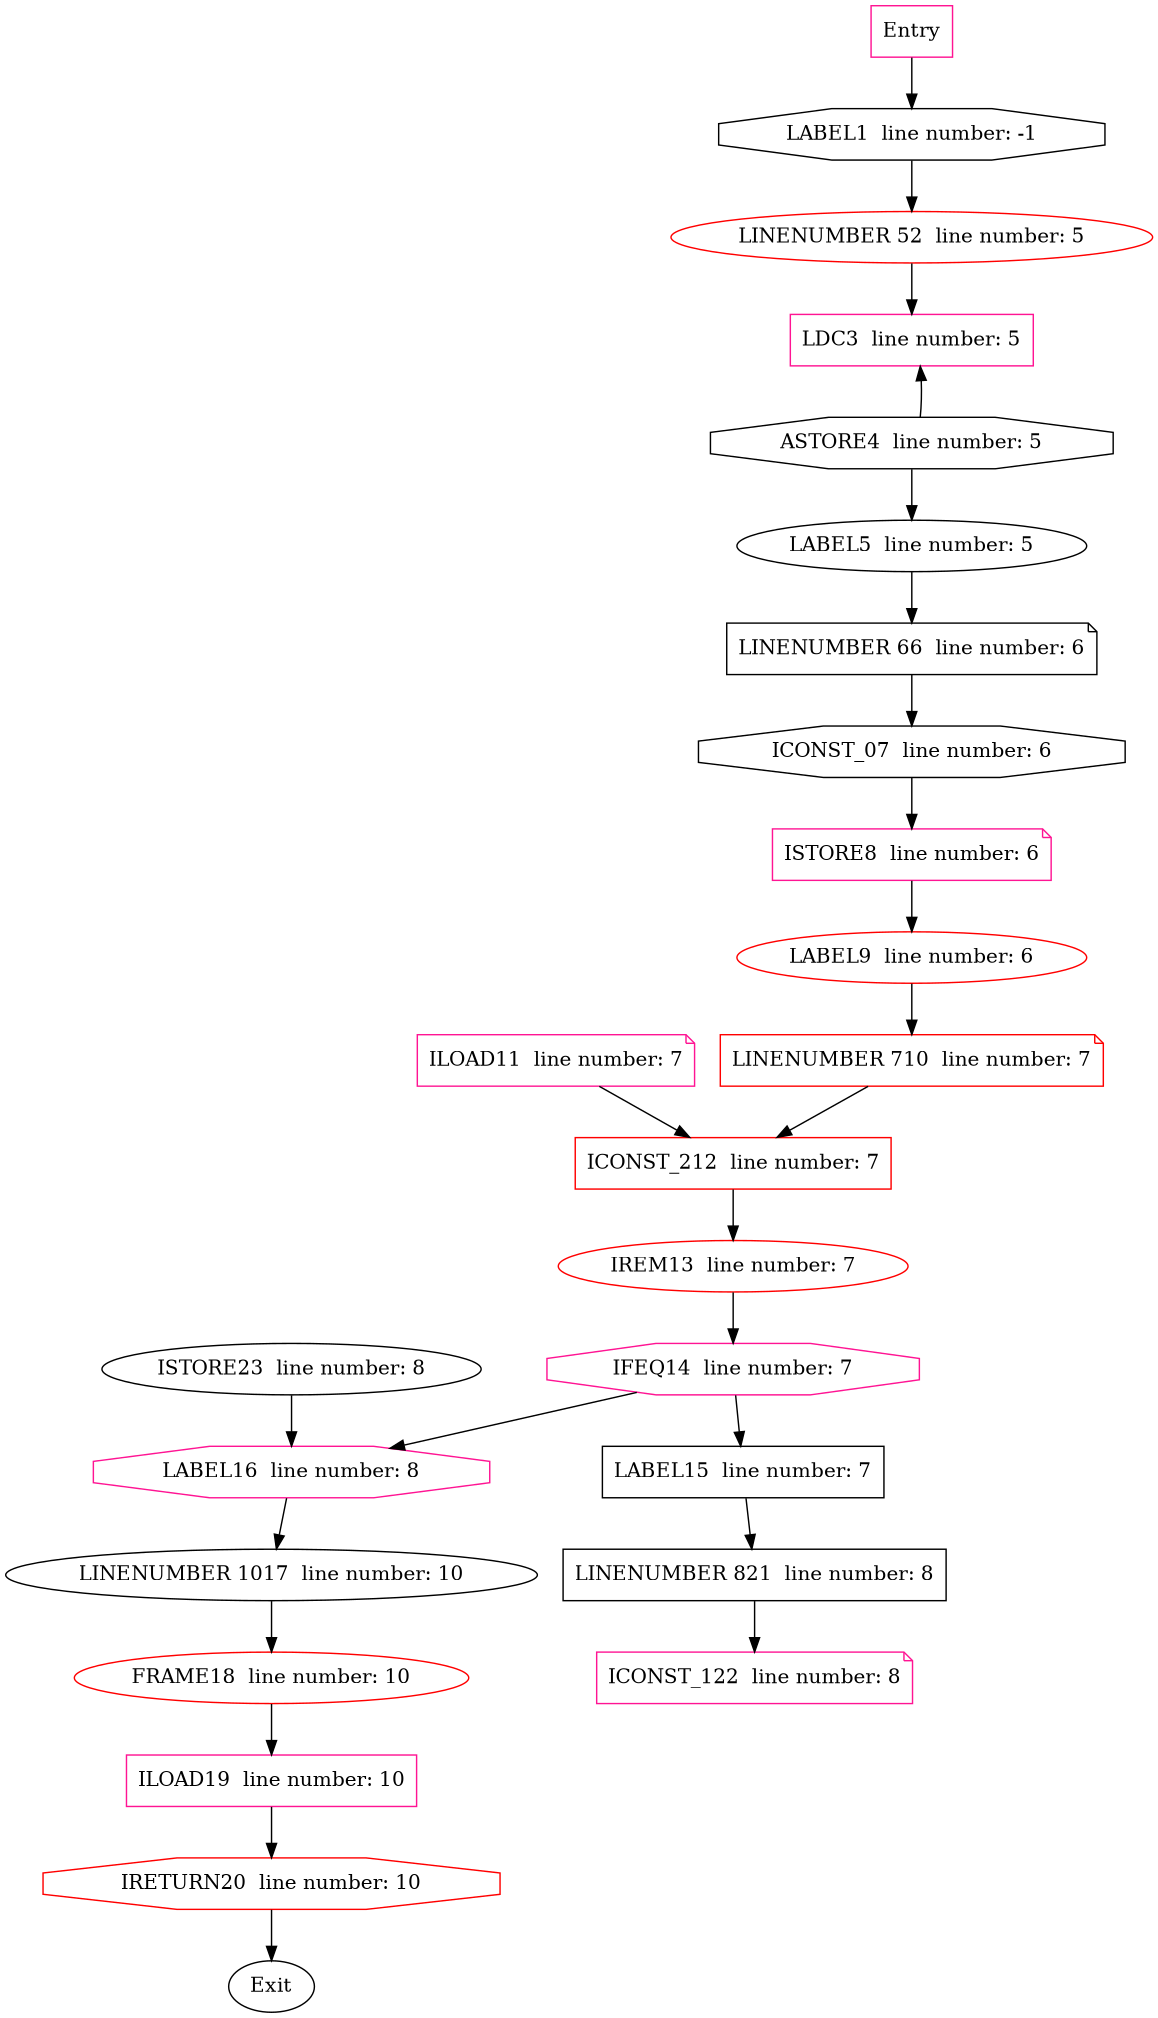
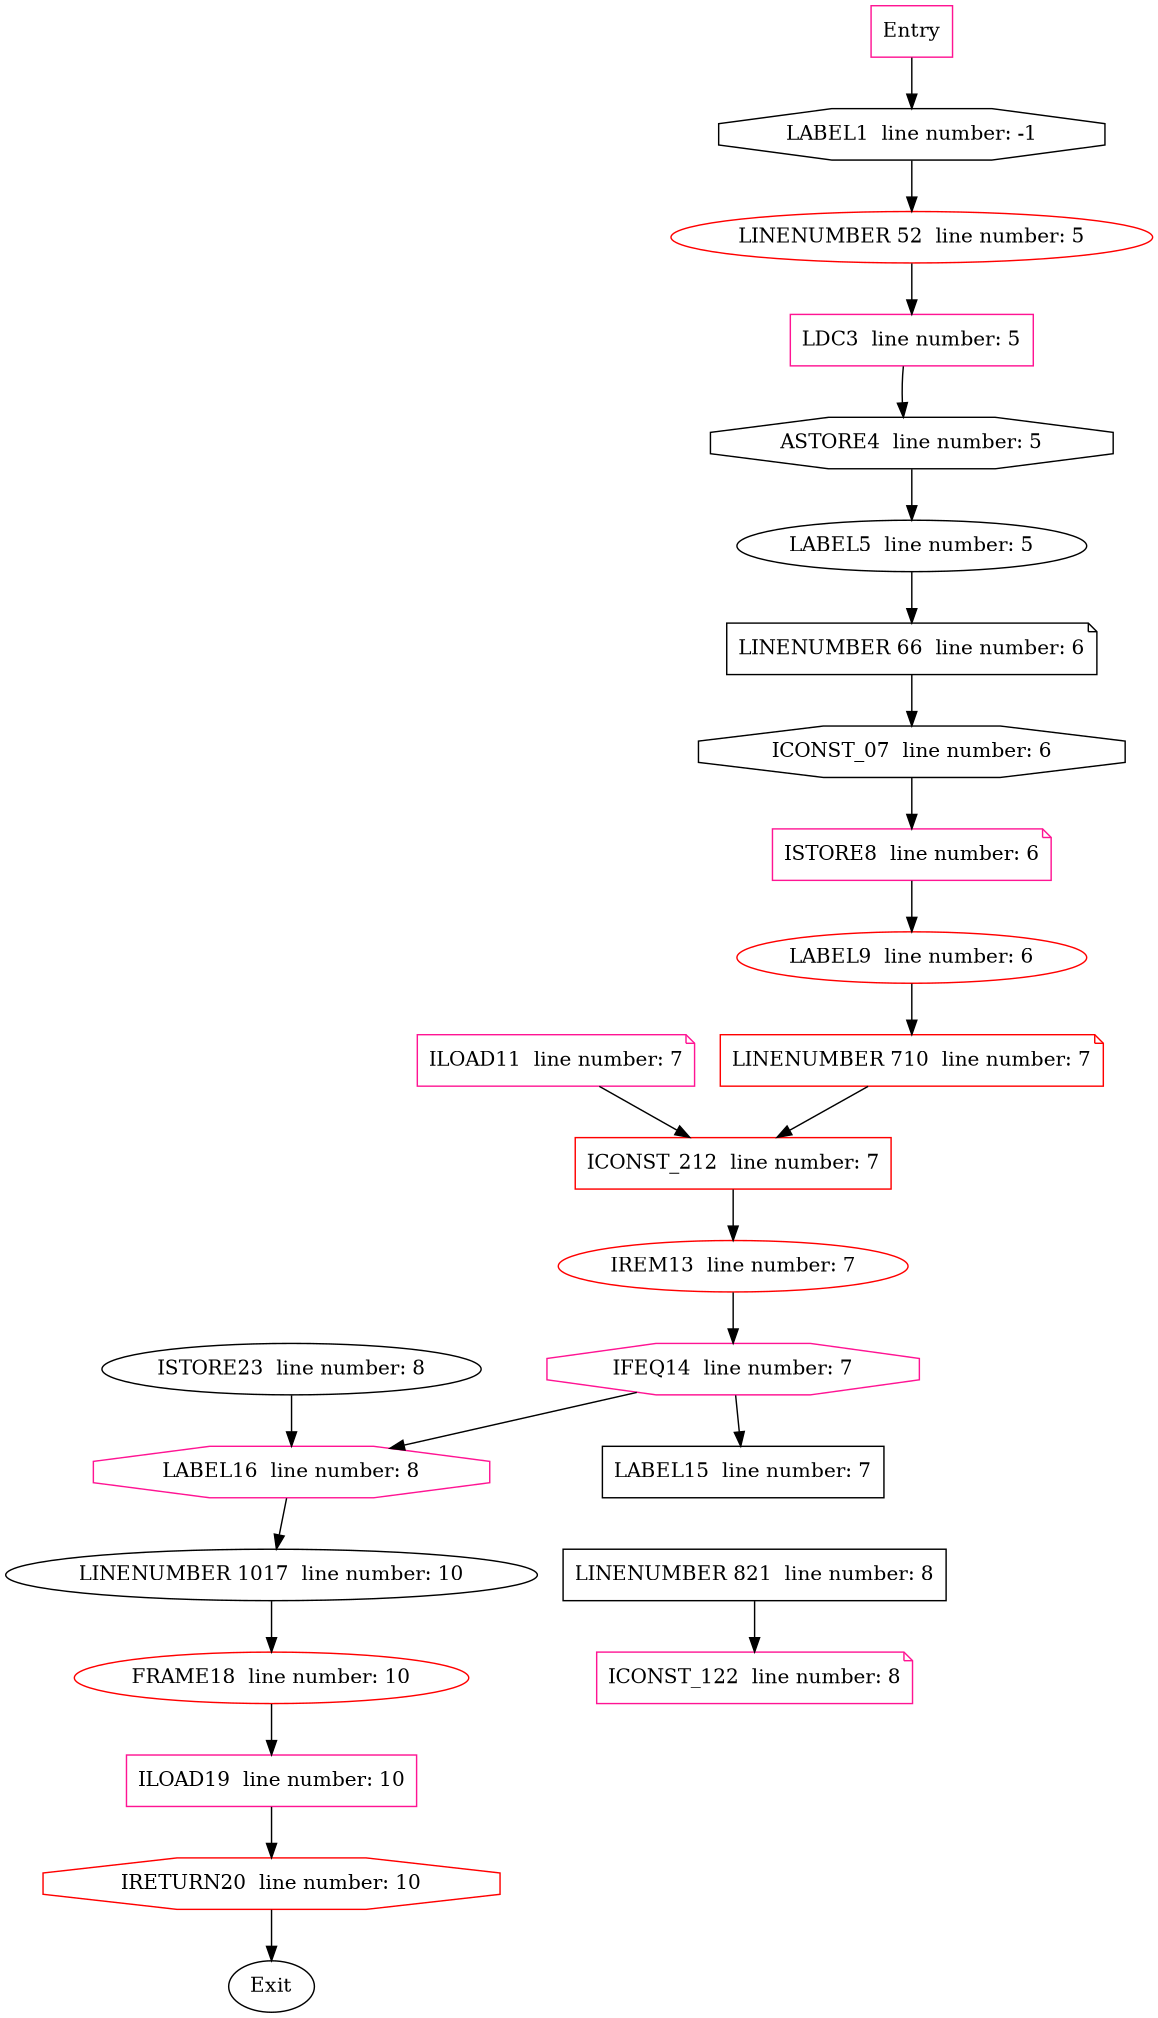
edge "ASTORE4  line number: 5" -> "LDC3  line number: 5": reversed
edge "LABEL15  line number: 7" -> "LINENUMBER 821  line number: 8": removed
